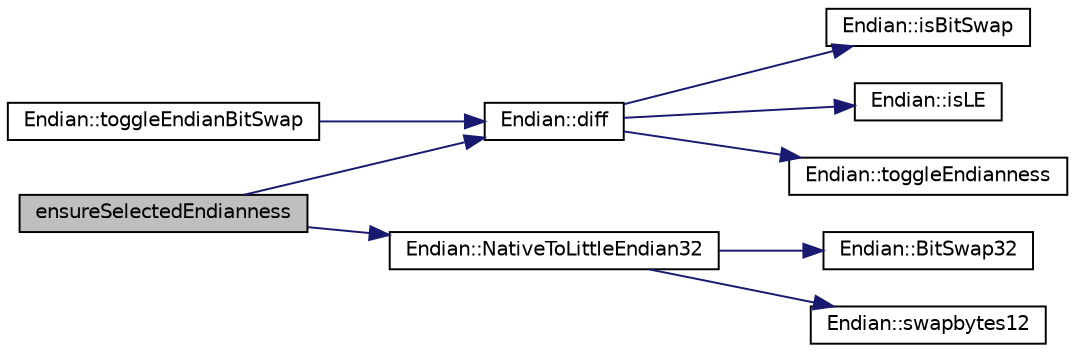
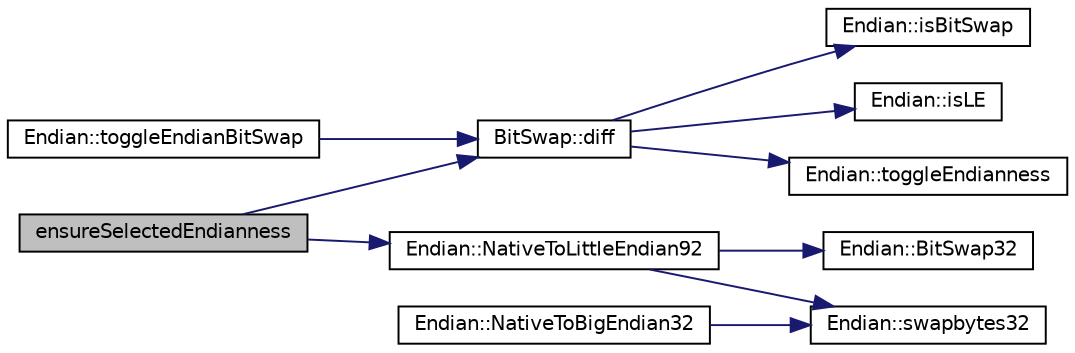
node "Endian::diff": label "Endian::diff" -> "BitSwap::diff"
node "Endian::NativeToLittleEndian32": label "Endian::NativeToLittleEndian32" -> "Endian::NativeToLittleEndian92"
node "Endian::NativeToBigEndian32": added
node "Endian::swapbytes12": label "Endian::swapbytes12" -> "Endian::swapbytes32"
